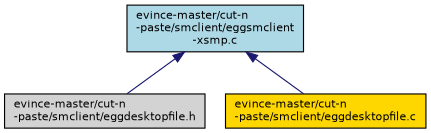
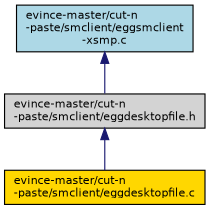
edge "evince-master/cut-n -paste/smclient/eggdesktopfile.c" -> "evince-master/cut-n -paste/smclient/eggsmclient -xsmp.c": now "evince-master/cut-n -paste/smclient/eggdesktopfile.c" -> "evince-master/cut-n -paste/smclient/eggdesktopfile.h"
